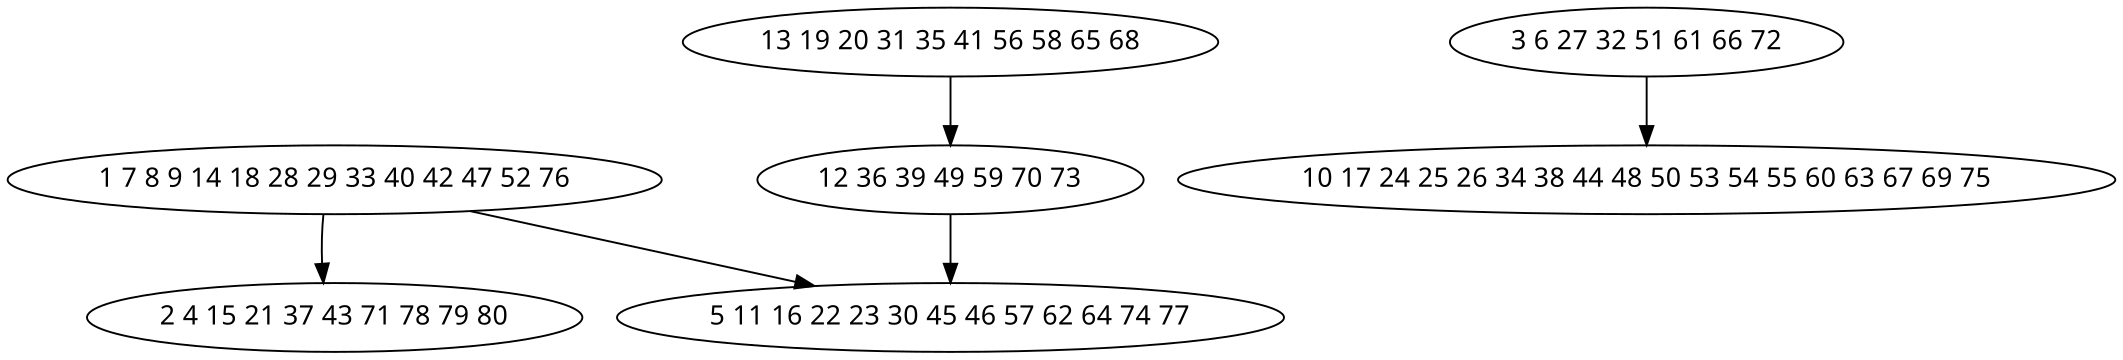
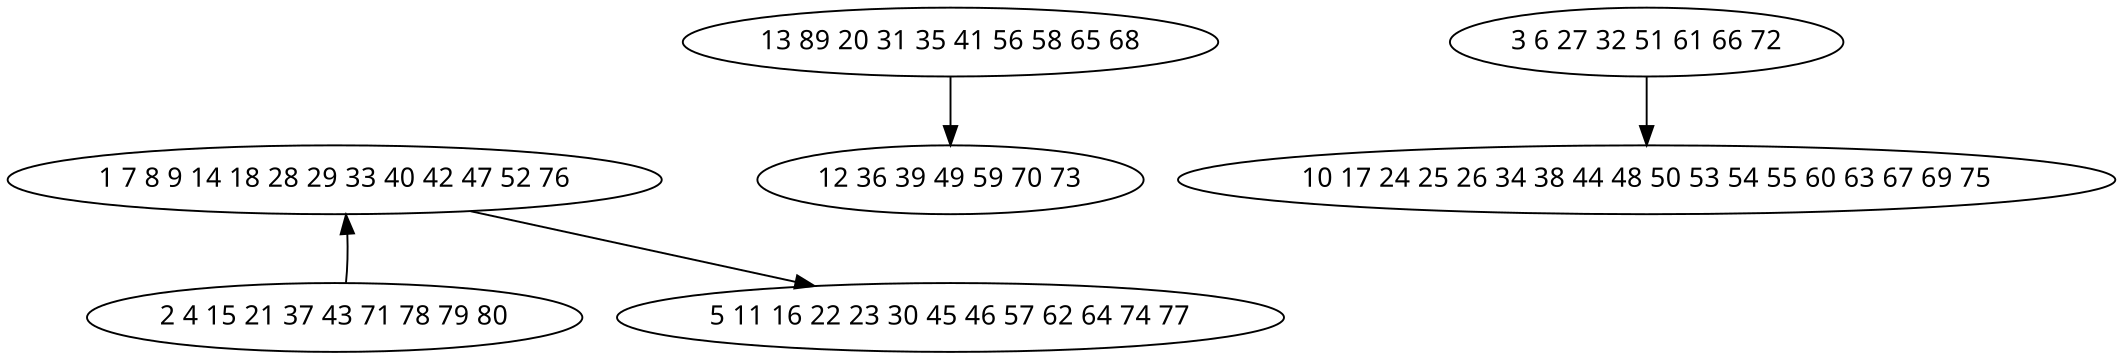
node "13 19 20 31 35 41 56 58 65 68": label "13 19 20 31 35 41 56 58 65 68" -> "13 89 20 31 35 41 56 58 65 68"
edge "1 7 8 9 14 18 28 29 33 40 42 47 52 76" -> "2 4 15 21 37 43 71 78 79 80": reversed
edge "12 36 39 49 59 70 73" -> "5 11 16 22 23 30 45 46 57 62 64 74 77": removed
